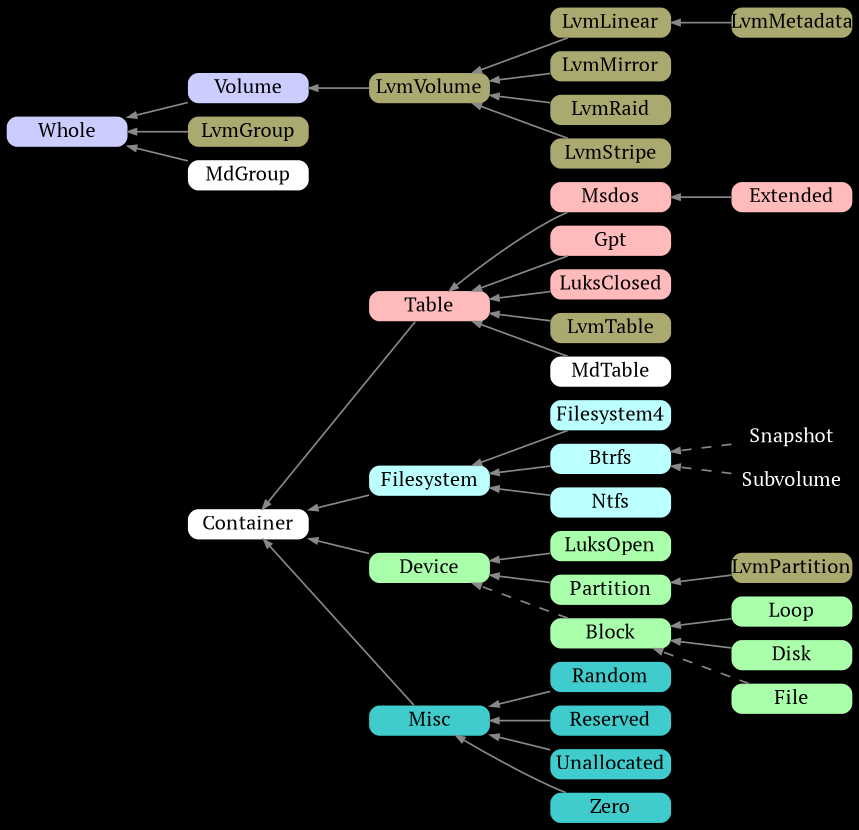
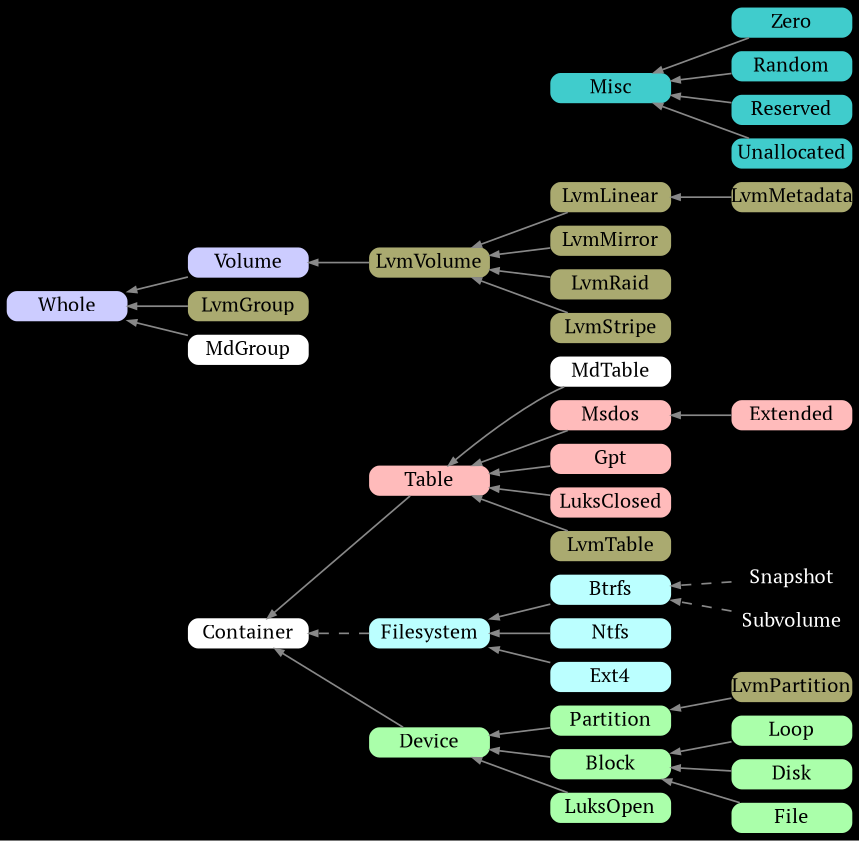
node "Filesystem4": label "Filesystem4" -> "Ext4"
edge "Filesystem" -> "Container": style solid -> dashed
edge "Block" -> "Device": style dashed -> solid
edge "Misc" -> "Container": removed
edge "File" -> "Block": style dashed -> solid
